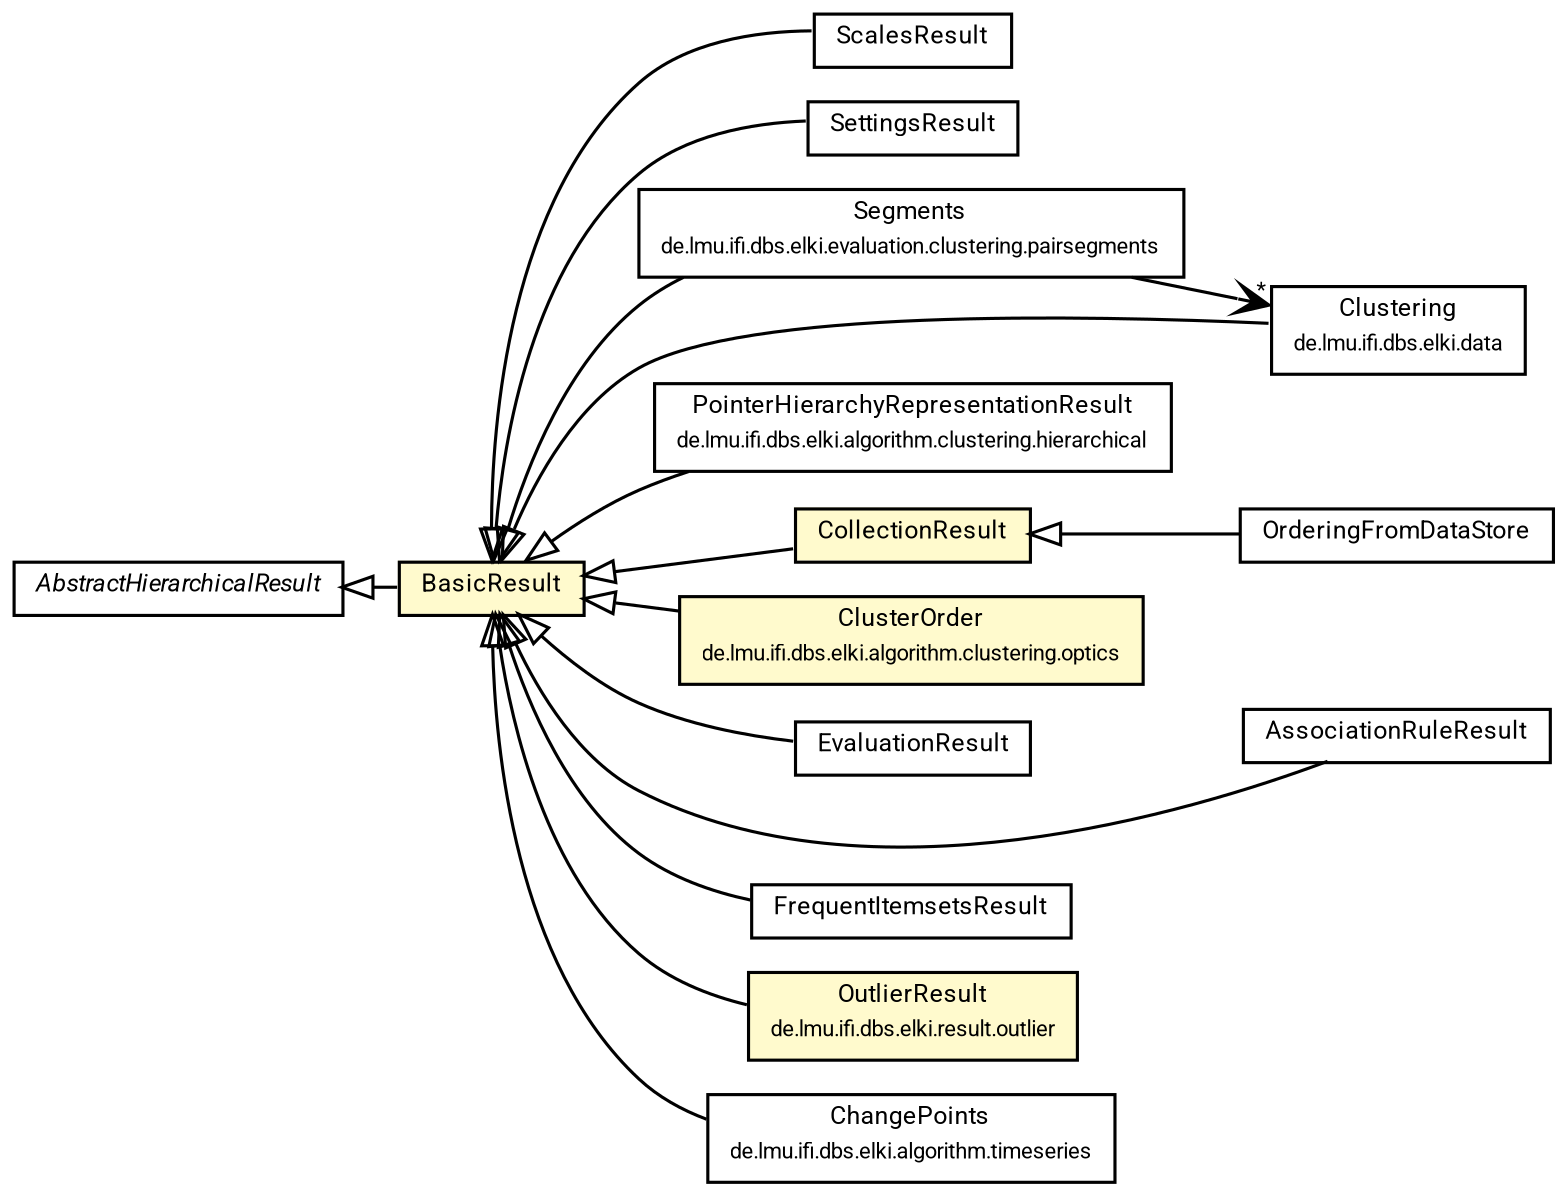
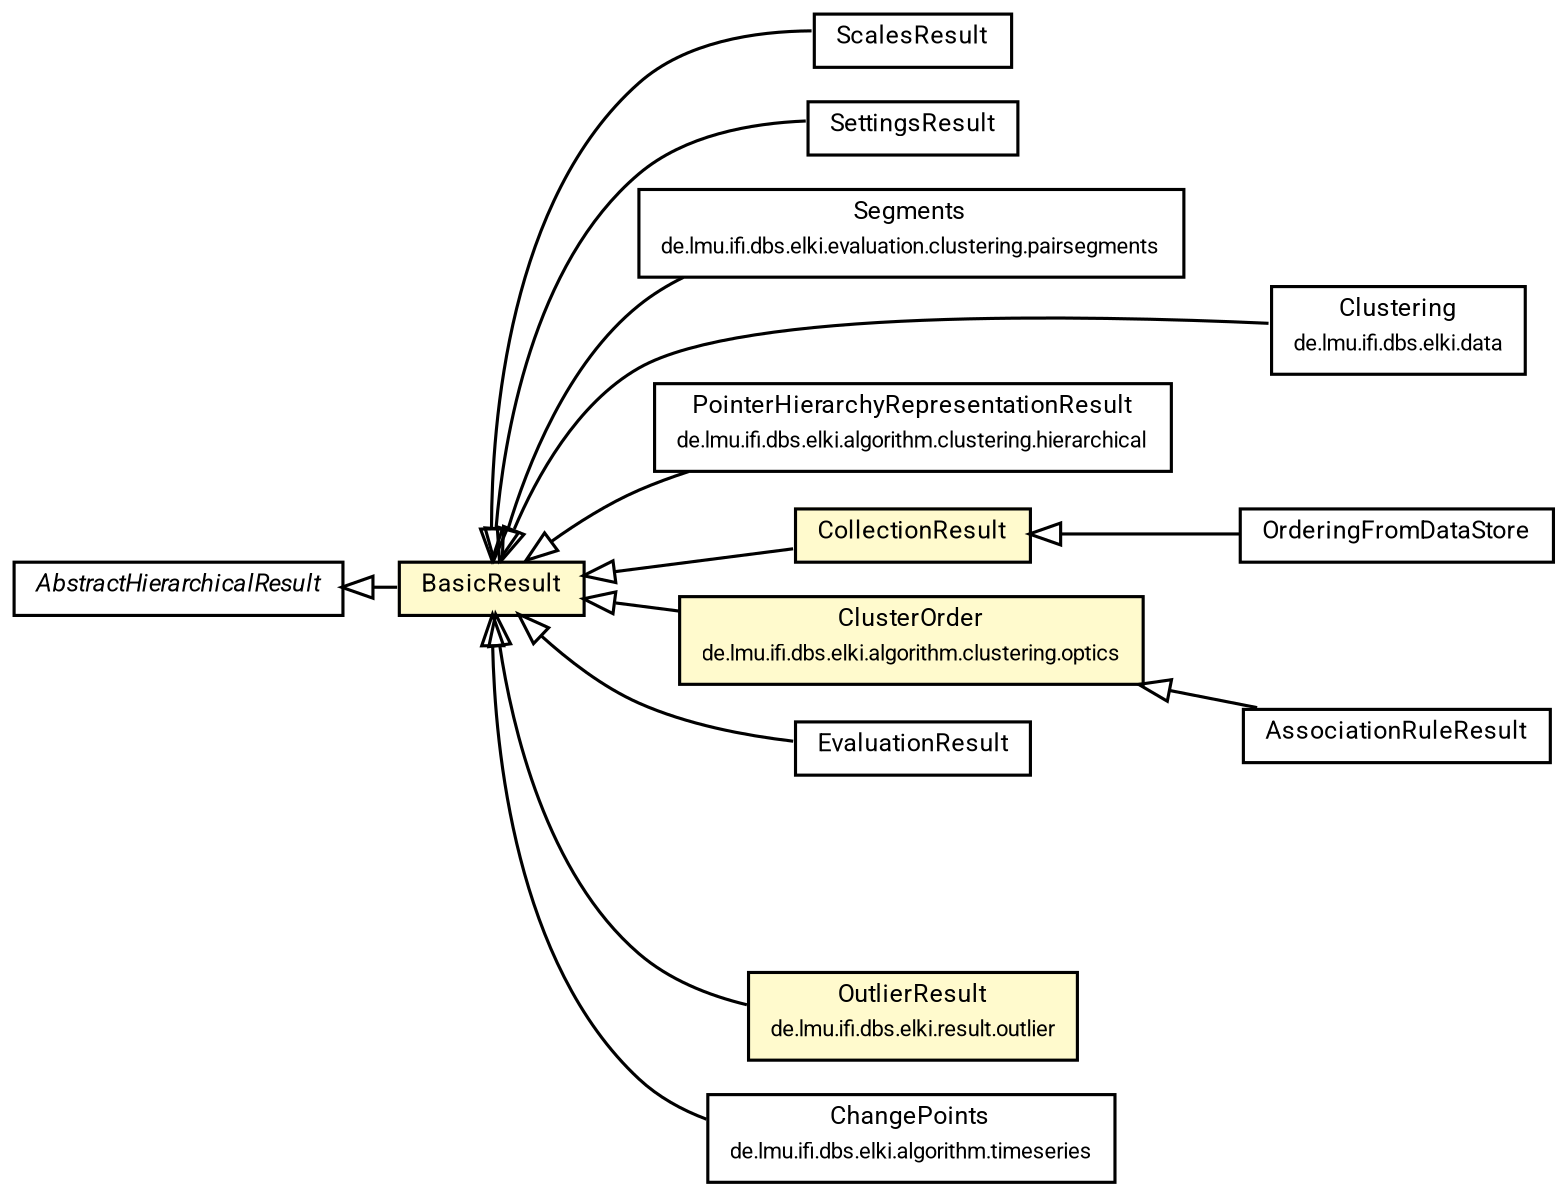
edge "Segments" -> "Clustering": removed
edge "AssociationRuleResult" -> "BasicResult": now "AssociationRuleResult" -> "ClusterOrder"
node "FrequentItemsetsResult": removed
